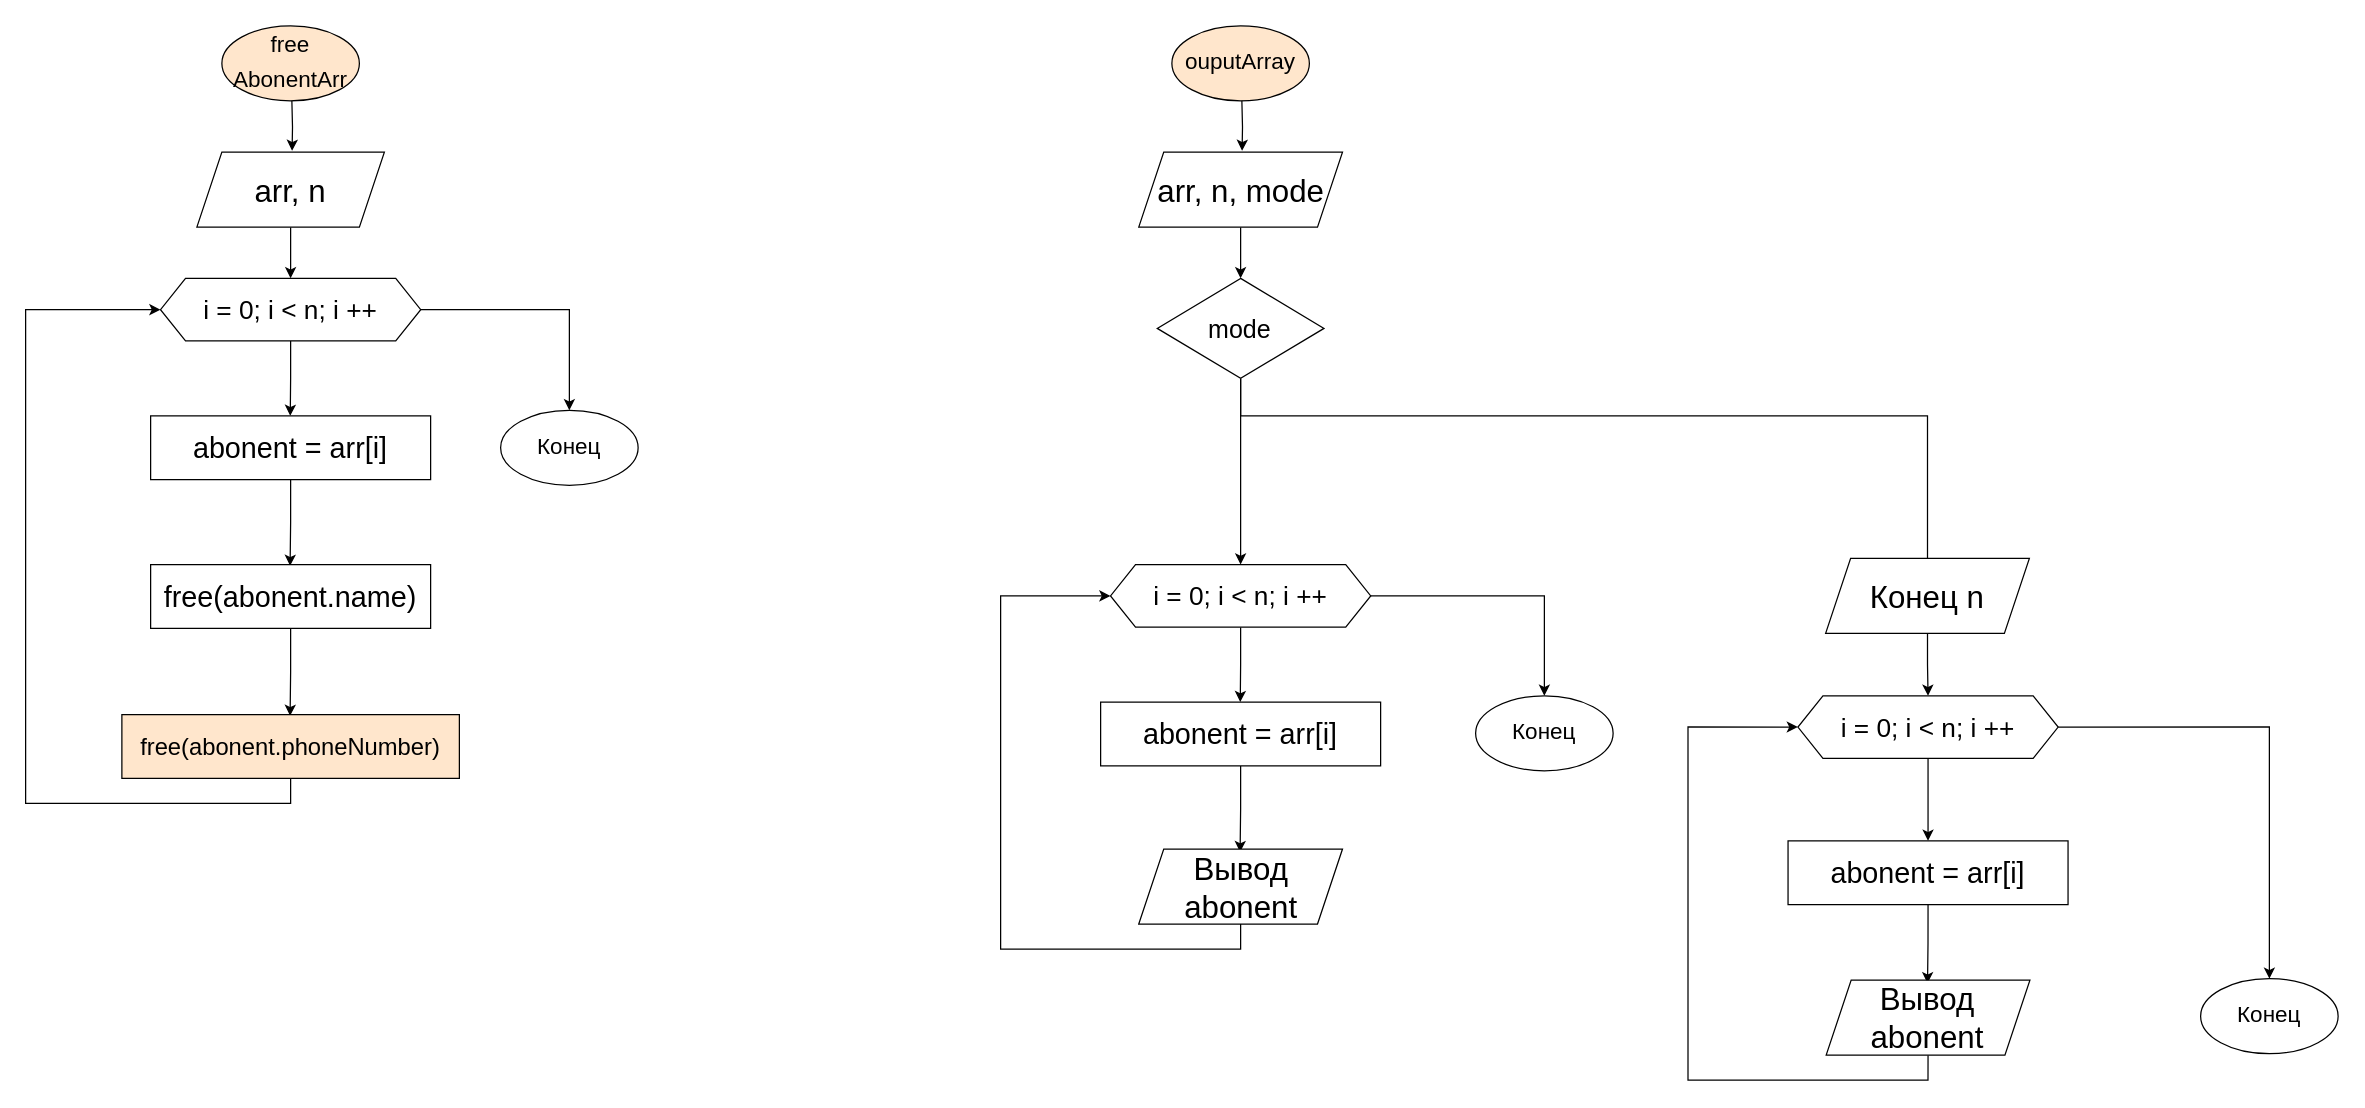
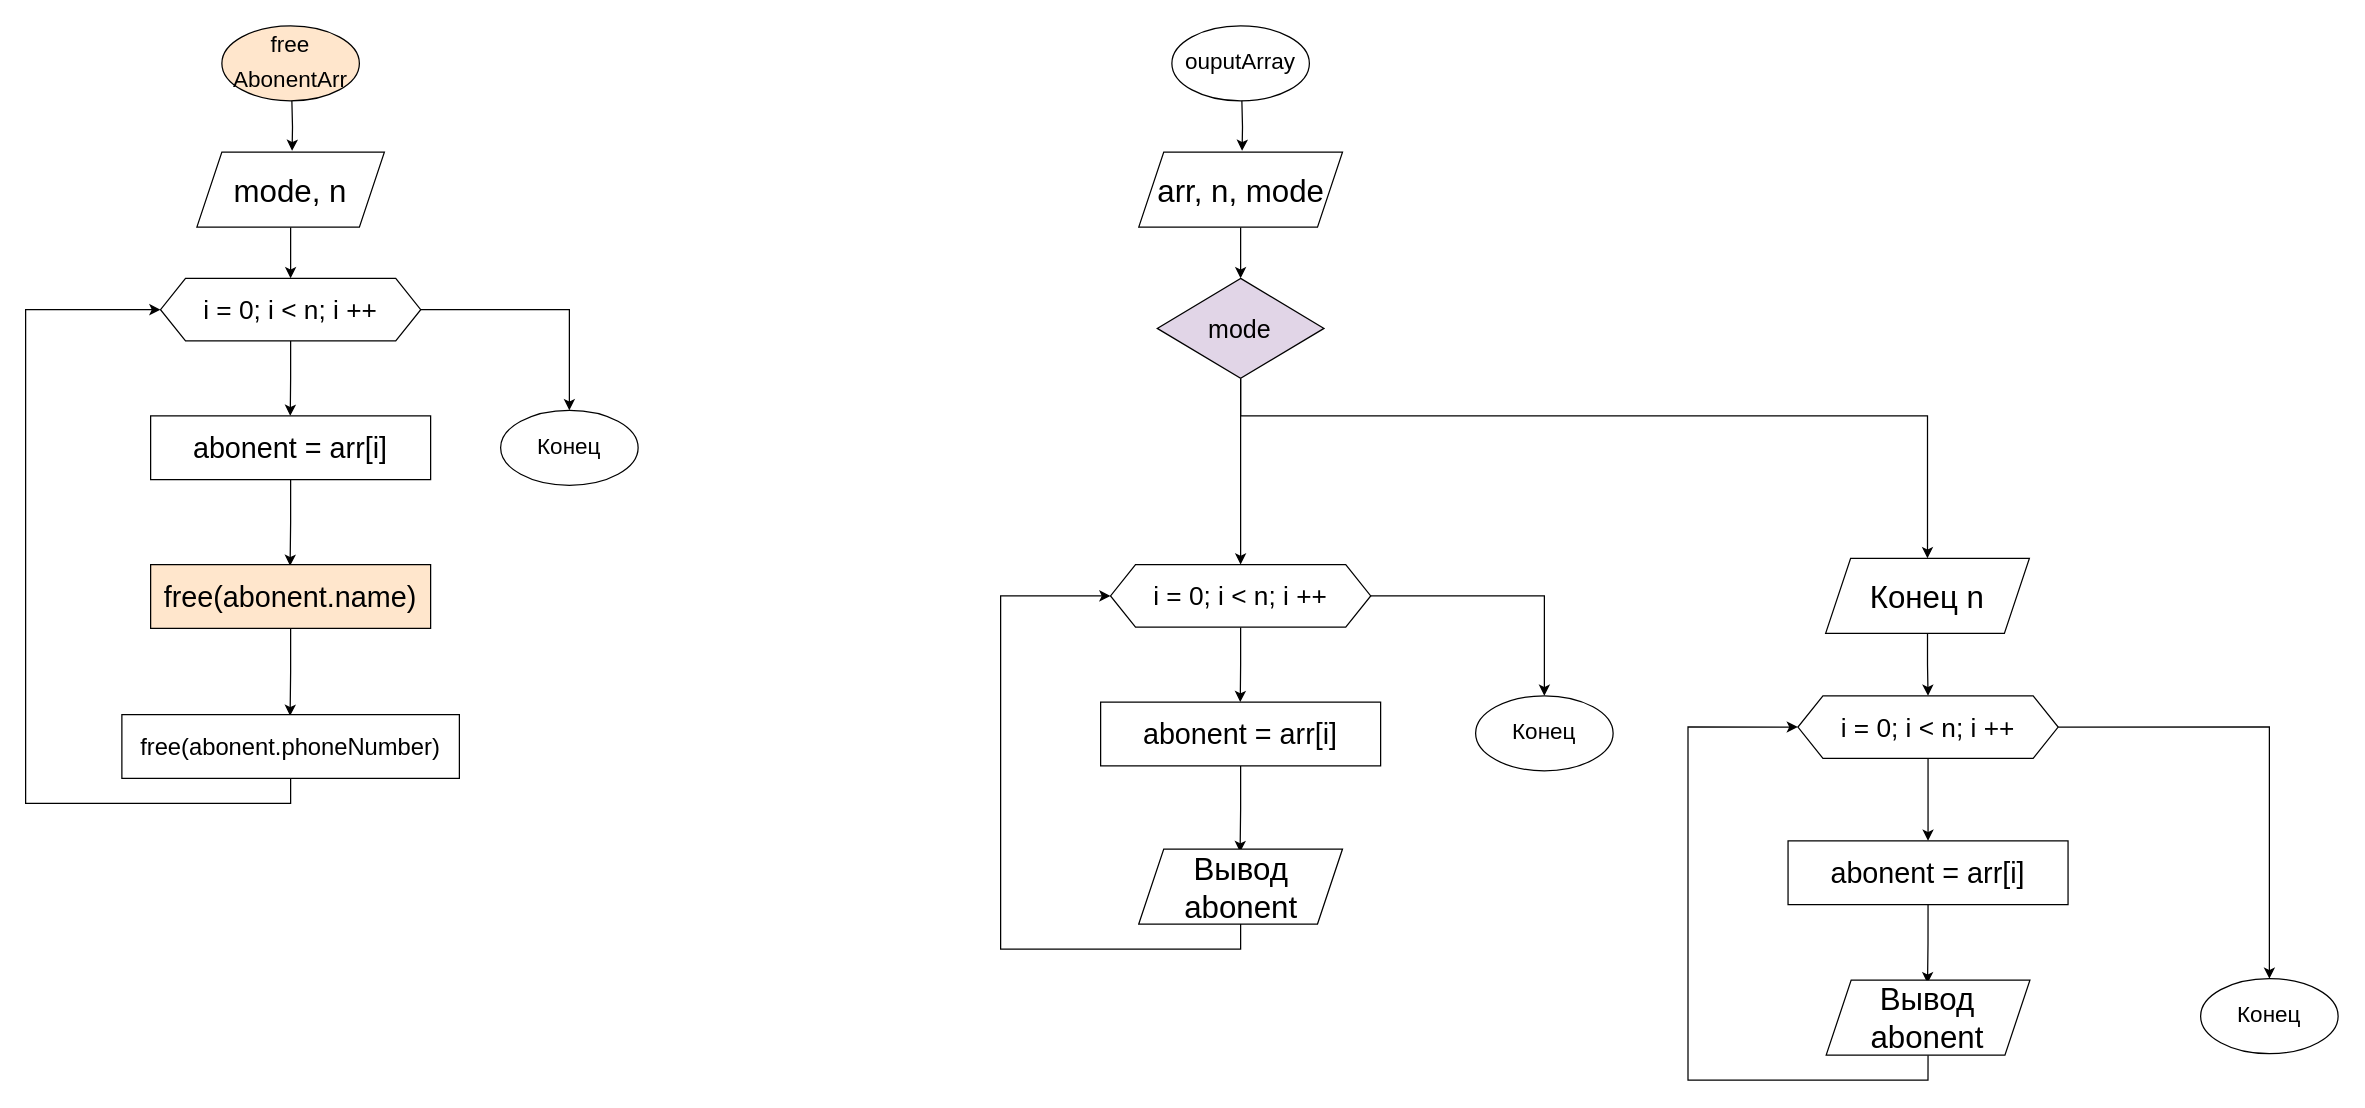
node "ouputArray": fillcolor #ffe6cc -> #ffffff
node "arr, n": label "arr, n" -> "mode, n"
node "mode": fillcolor #ffffff -> #e1d5e7
edge "mode" -- "Конец n": arrowhead none -> classic
node "free(abonent.name)": fillcolor #ffffff -> #ffe6cc
node "free(abonent.phoneNumber)": fillcolor #ffe6cc -> #ffffff
